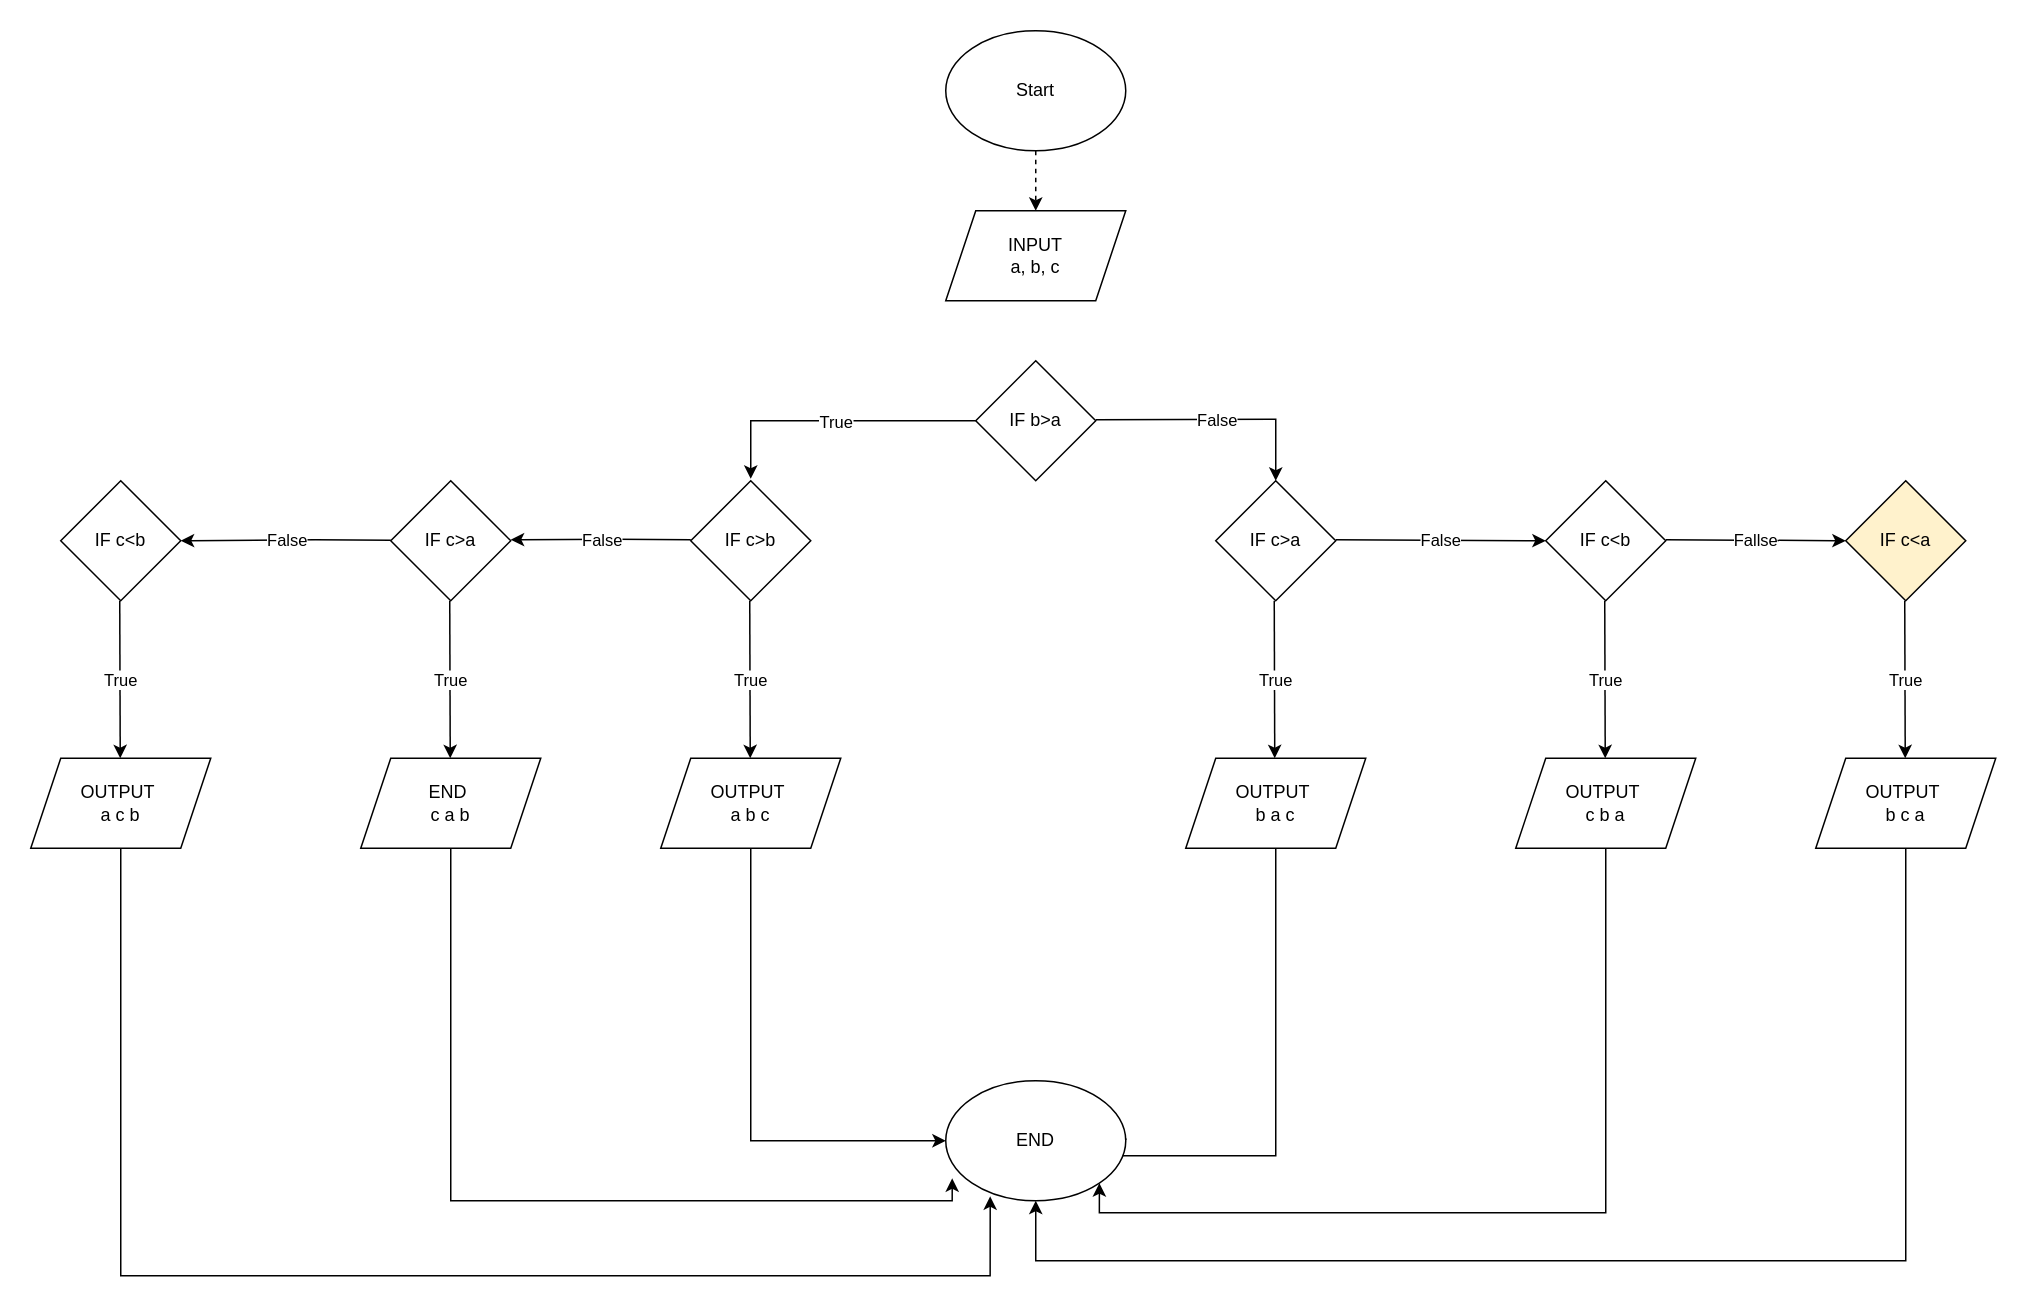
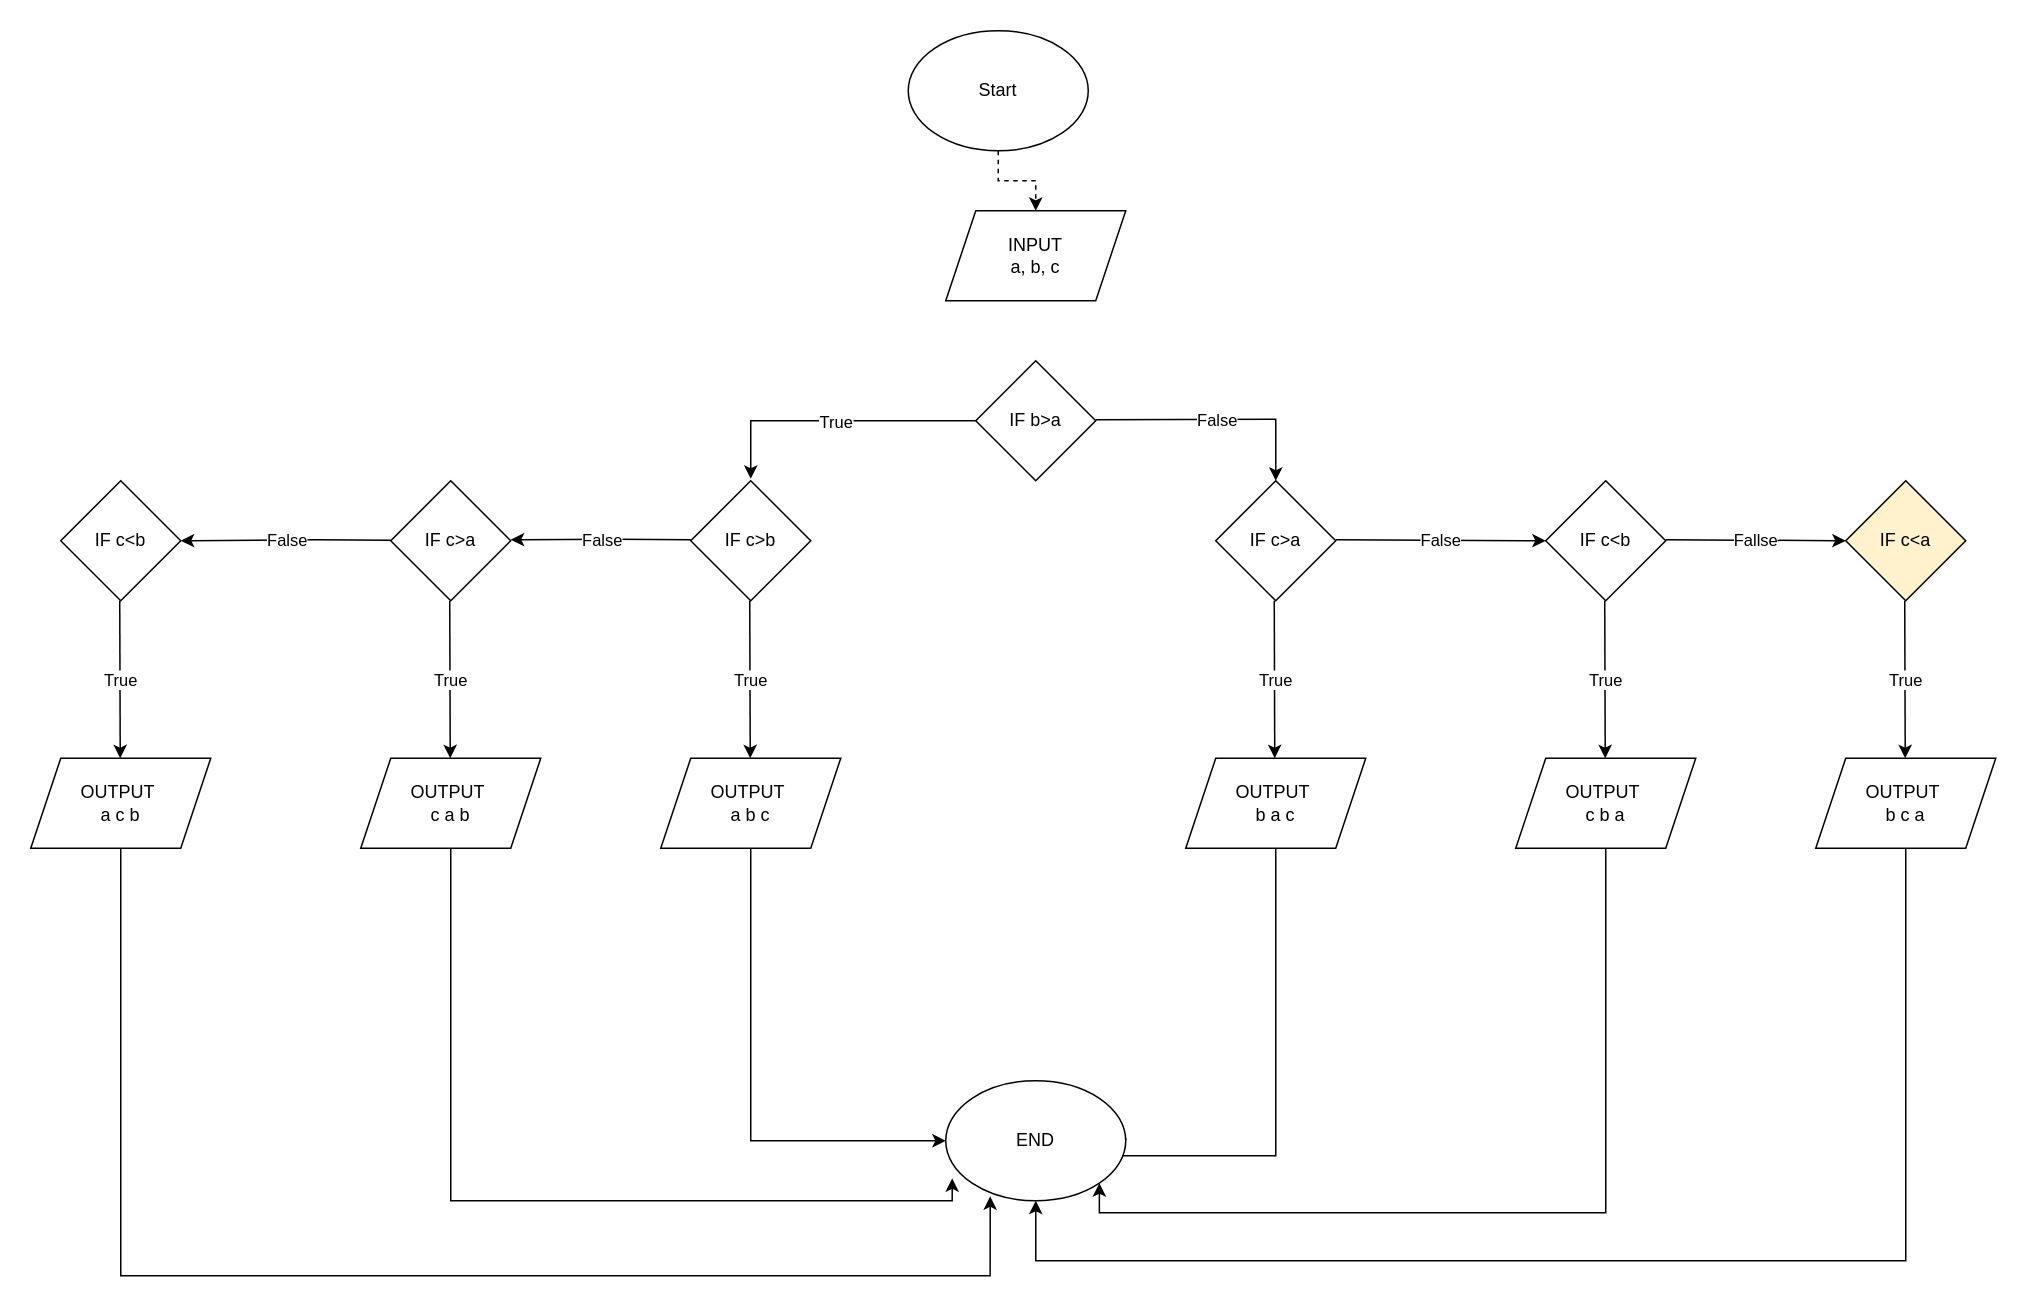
node "Start": moved (1036, 91) -> (998, 91)
node "END c a b": label "END c a b" -> "OUTPUT c a b"
